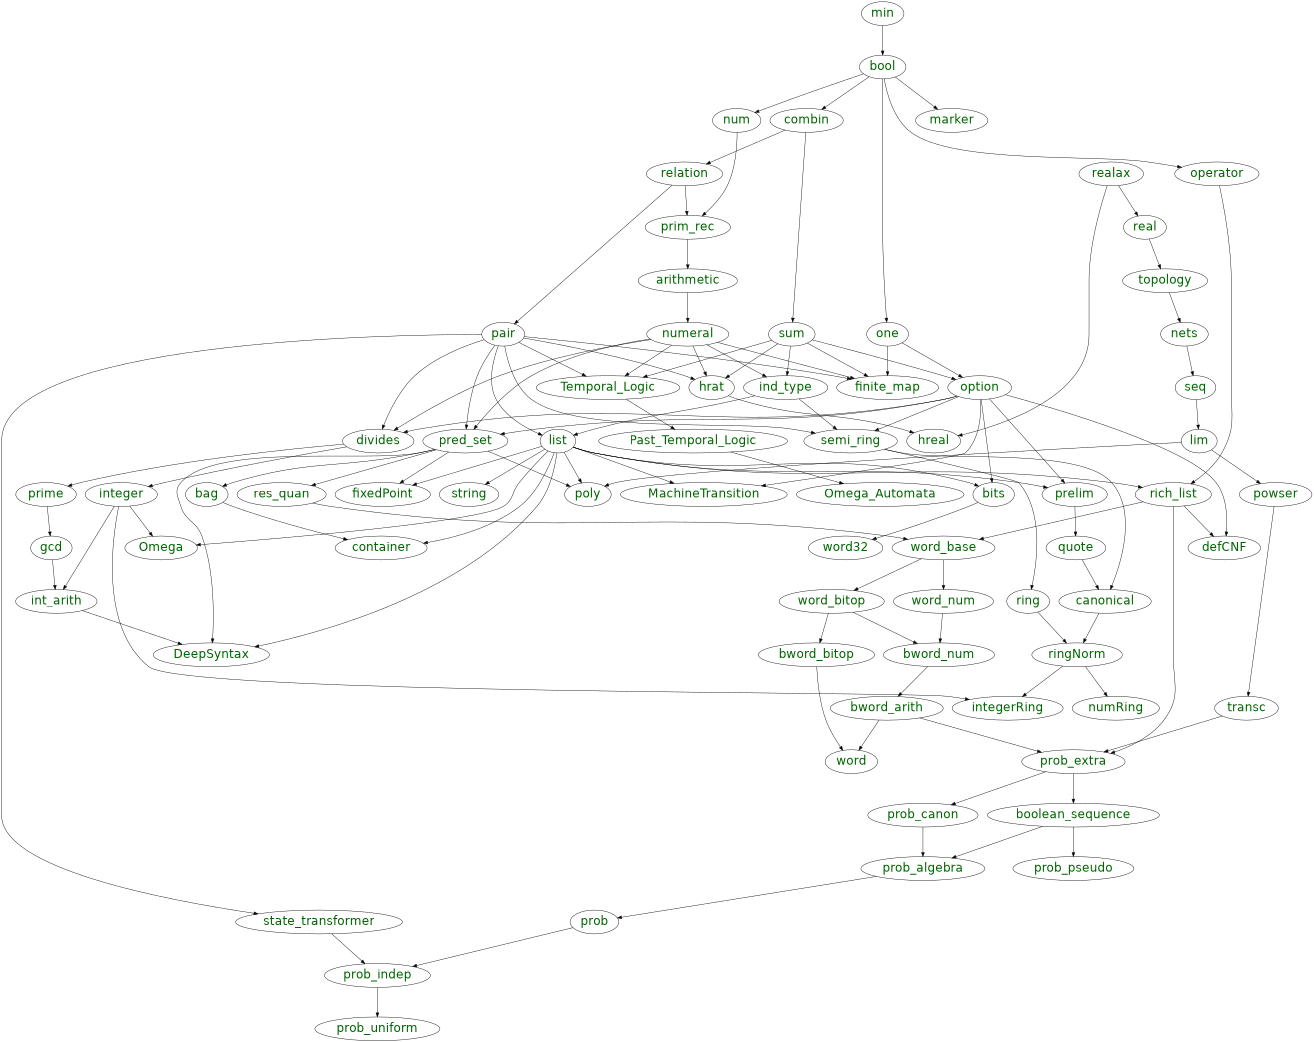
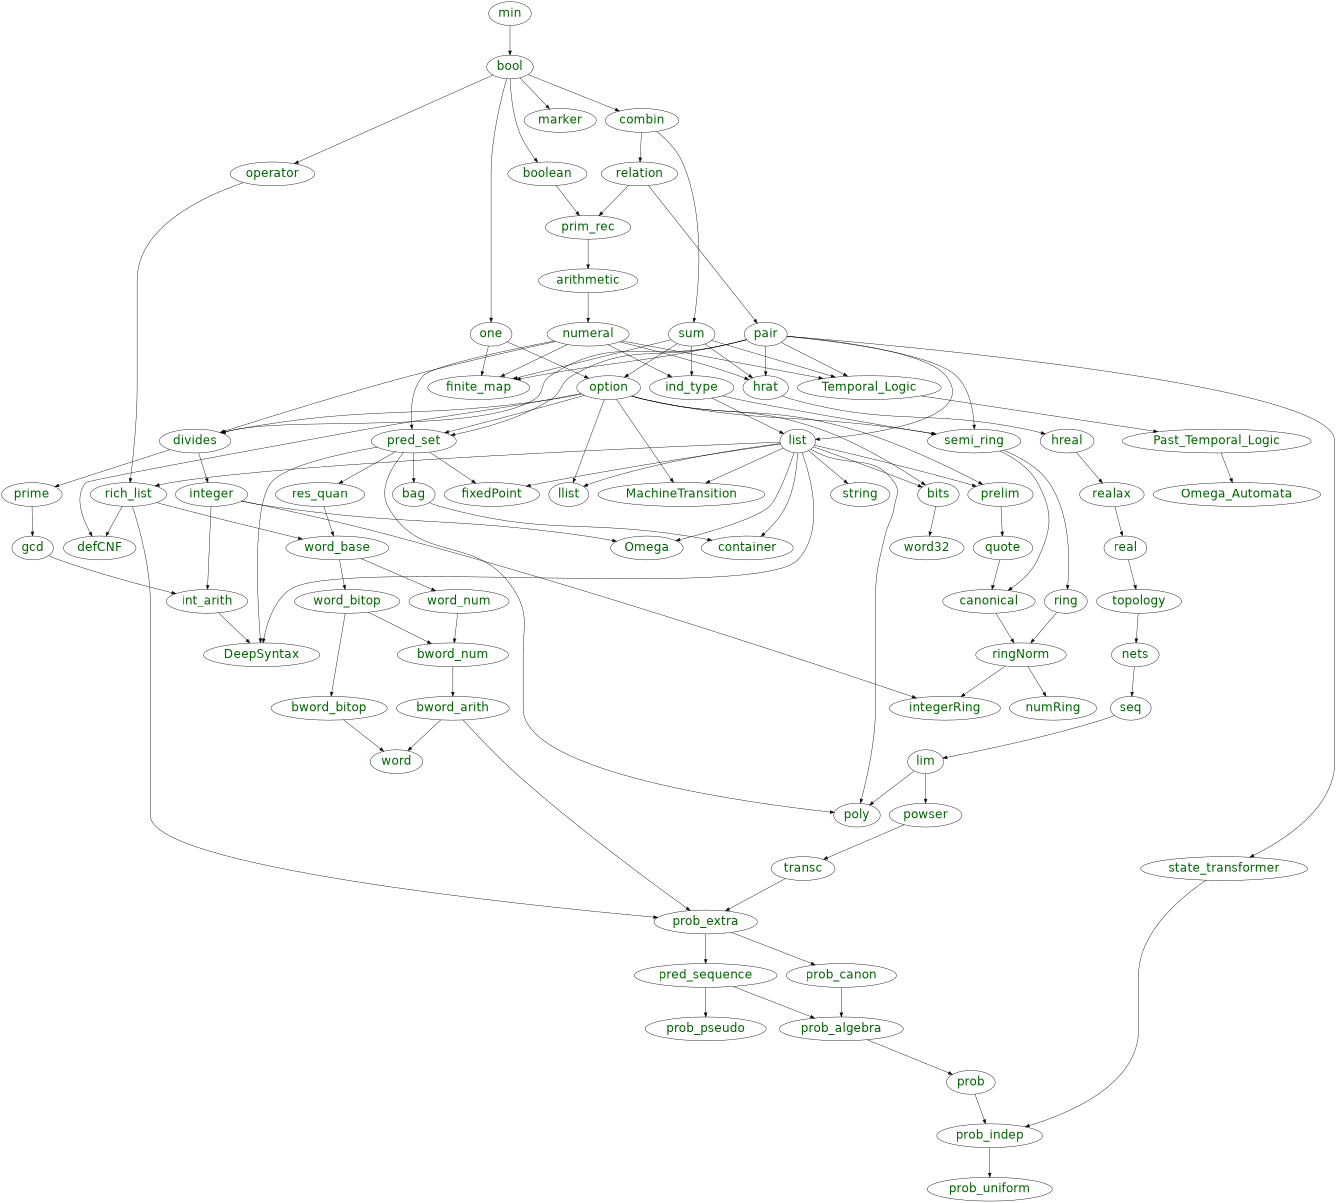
node "num": label "num" -> "boolean"
edge "realax" -> "hreal": reversed
node "llist": added
node "boolean_sequence": label "boolean_sequence" -> "pred_sequence"
